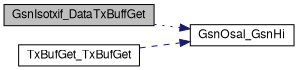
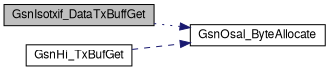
node "GsnOsal_GsnHi": label "GsnOsal_GsnHi" -> "GsnOsal_ByteAllocate"
node "TxBufGet_TxBufGet": label "TxBufGet_TxBufGet" -> "GsnHi_TxBufGet"
